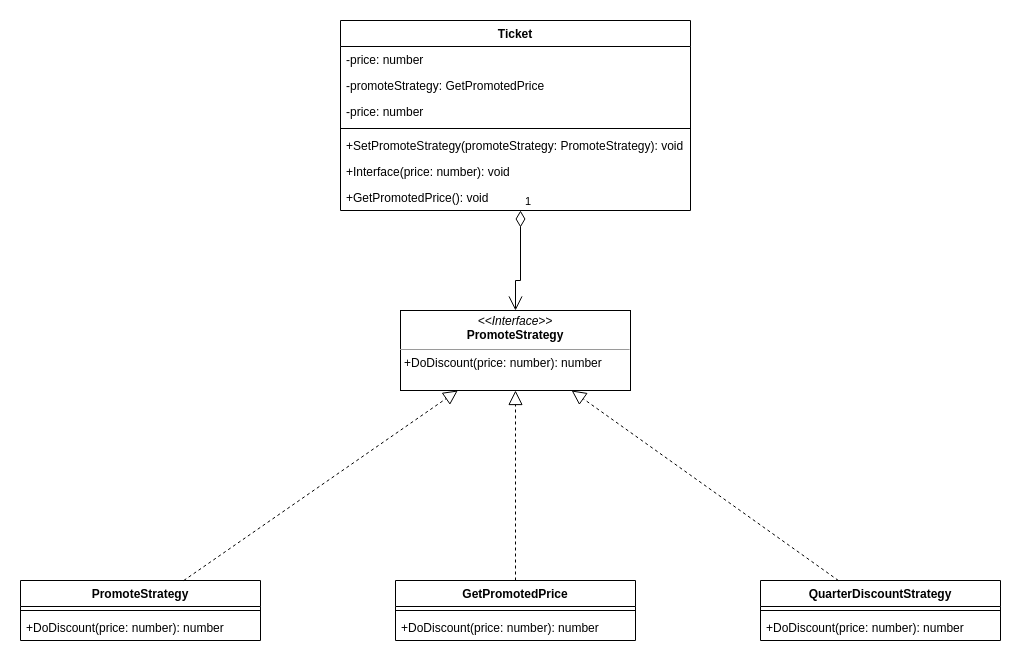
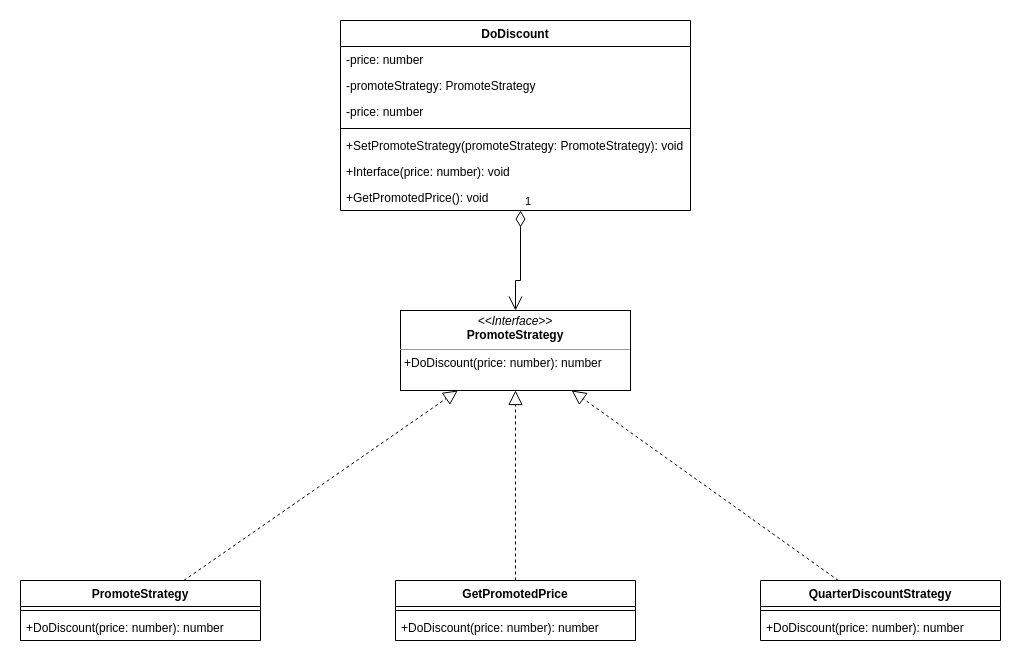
node "Ticket": label "Ticket" -> "DoDiscount"
node "-promoteStrategy: GetPromotedPrice": label "-promoteStrategy: GetPromotedPrice" -> "-promoteStrategy: PromoteStrategy"
